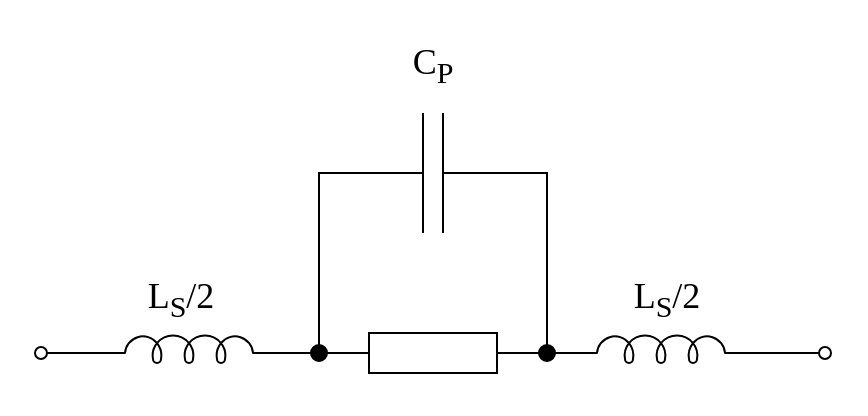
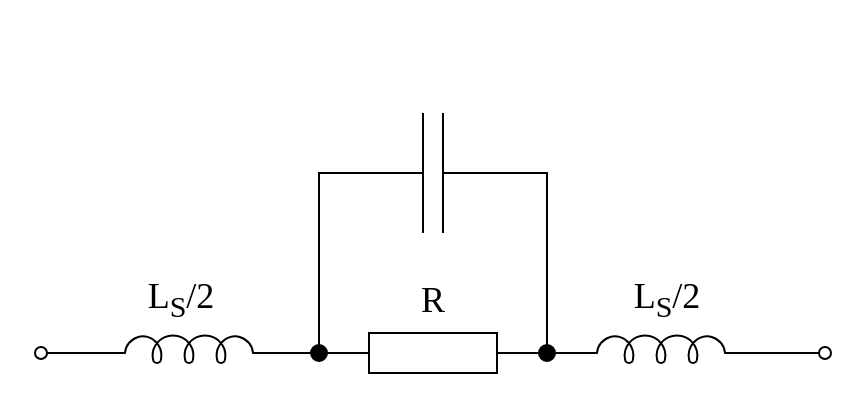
node "CP": removed
node "R": added
